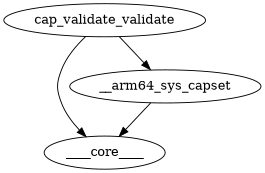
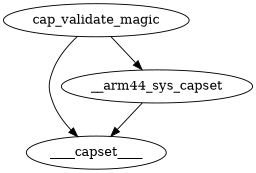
node "cap_validate_validate": label "cap_validate_validate" -> "cap_validate_magic"
node "__arm64_sys_capset": label "__arm64_sys_capset" -> "__arm44_sys_capset"
node "____core____": label "____core____" -> "____capset____"
